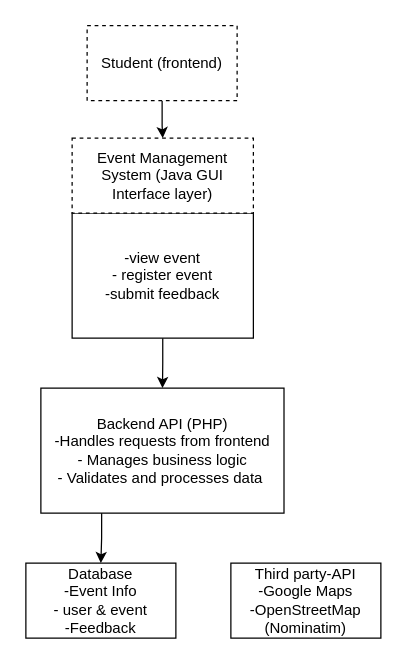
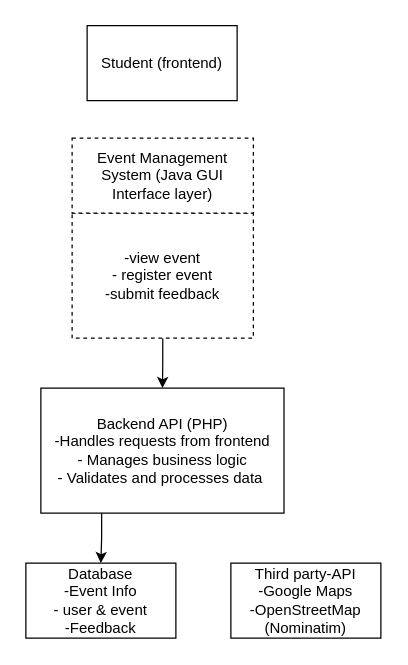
node "Student (frontend)": style dashed -> solid
edge "Student (frontend)" -> "Event Management System (Java GUI Interface layer)": removed
node "-view event - register event -submit feedback": style solid -> dashed
